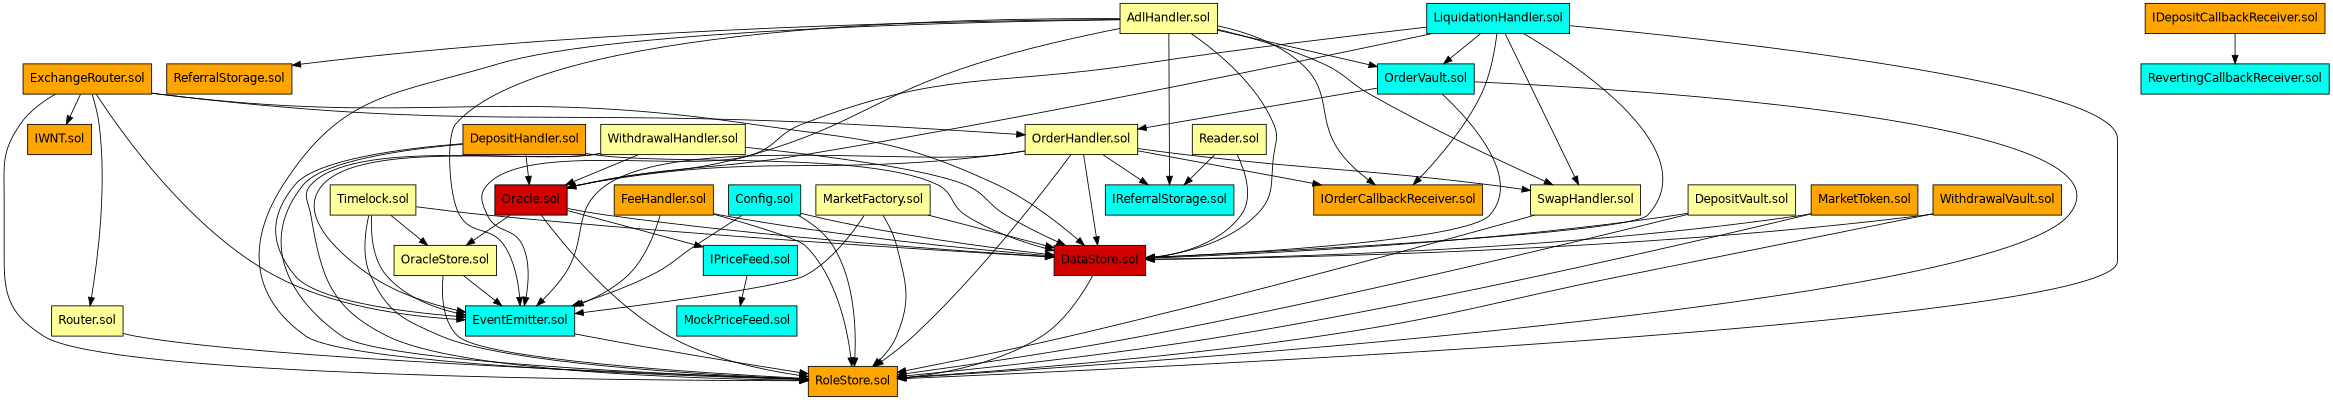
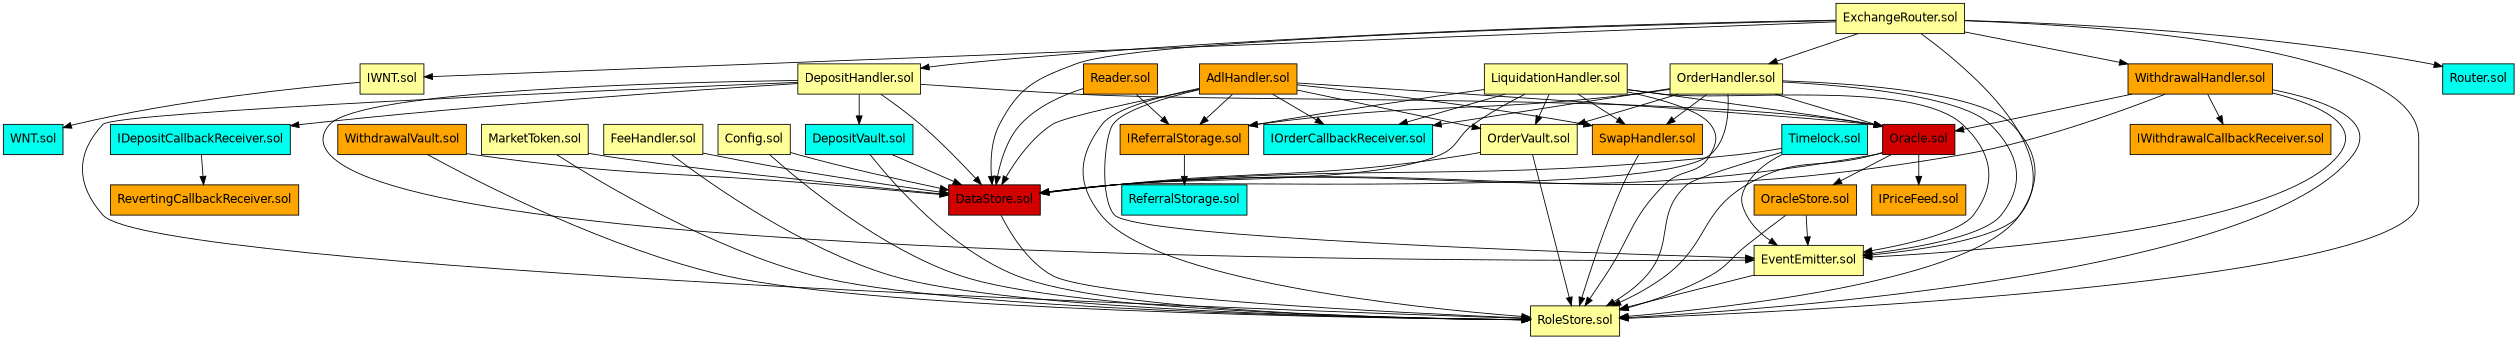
node "AdlHandler.sol": fillcolor #ffff99 -> #ffa500
node "LiquidationHandler.sol": fillcolor #00ffee -> #ffff99
node "IDepositCallbackReceiver.sol": fillcolor #ffa500 -> #00ffee
edge "AdlHandler.sol" -> "ReferralStorage.sol": now "IReferralStorage.sol" -> "ReferralStorage.sol"
edge "ExchangeRouter.sol" -> "DepositHandler.sol": added
edge "ExchangeRouter.sol" -> "WithdrawalHandler.sol": added
node "ExchangeRouter.sol": fillcolor #ffa500 -> #ffff99
node "ReferralStorage.sol": fillcolor #ffa500 -> #00ffee
node "OrderVault.sol": fillcolor #00ffee -> #ffff99
node "RevertingCallbackReceiver.sol": fillcolor #00ffee -> #ffa500
edge "DepositHandler.sol" -> "IDepositCallbackReceiver.sol": added
edge "DepositHandler.sol" -> "DepositVault.sol": added
edge "OrderVault.sol" -> "OrderHandler.sol": reversed
edge "LiquidationHandler.sol" -> "IReferralStorage.sol": added
node "WNT.sol": added
node "IWNT.sol": fillcolor #ffa500 -> #ffff99
node "DepositHandler.sol": fillcolor #ffa500 -> #ffff99
node "WithdrawalHandler.sol": fillcolor #ffff99 -> #ffa500
node "Reader.sol": fillcolor #ffff99 -> #ffa500
node "IWithdrawalCallbackReceiver.sol": added
node "Timelock.sol": fillcolor #ffff99 -> #00ffee
node "FeeHandler.sol": fillcolor #ffa500 -> #ffff99
node "Config.sol": fillcolor #00ffee -> #ffff99
node "MarketFactory.sol": removed
node "IReferralStorage.sol": fillcolor #00ffee -> #ffa500
node "IOrderCallbackReceiver.sol": fillcolor #ffa500 -> #00ffee
node "SwapHandler.sol": fillcolor #ffff99 -> #ffa500
node "DepositVault.sol": fillcolor #ffff99 -> #00ffee
node "MarketToken.sol": fillcolor #ffa500 -> #ffff99
edge "Timelock.sol" -> "OracleStore.sol": removed
node "OracleStore.sol": fillcolor #ffff99 -> #ffa500
node "IPriceFeed.sol": fillcolor #00ffee -> #ffa500
edge "Config.sol" -> "EventEmitter.sol": removed
edge "FeeHandler.sol" -> "EventEmitter.sol": removed
node "Router.sol": fillcolor #ffff99 -> #00ffee
node "EventEmitter.sol": fillcolor #00ffee -> #ffff99
node "MockPriceFeed.sol": removed
edge "Router.sol" -> "RoleStore.sol": removed
node "RoleStore.sol": fillcolor #ffa500 -> #ffff99
